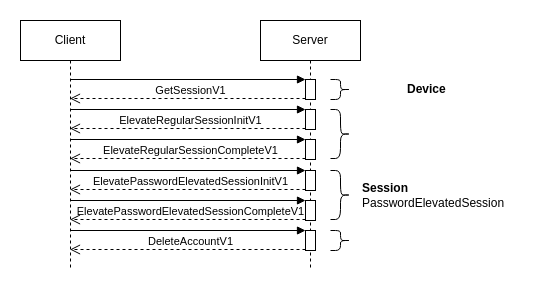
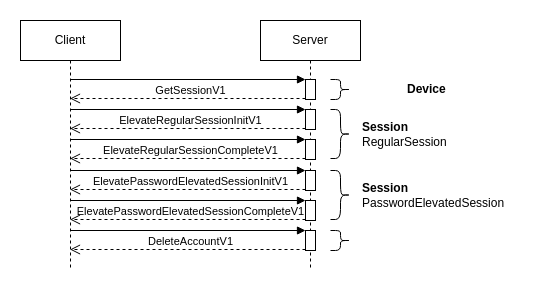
node "Session RegularSession": added
